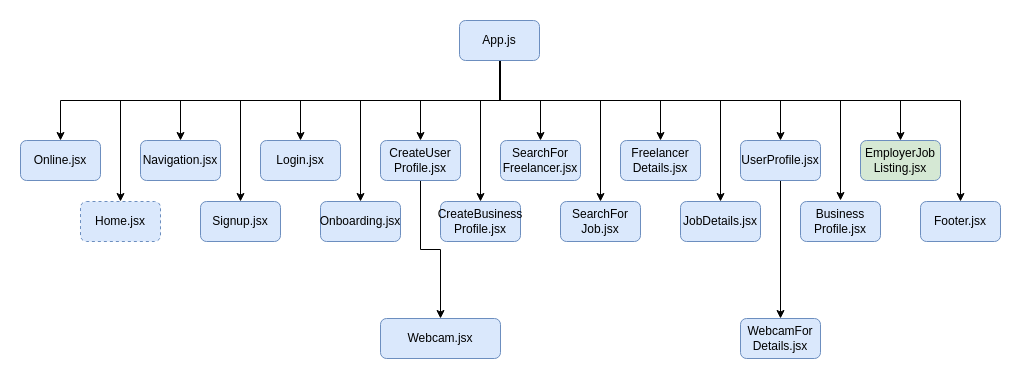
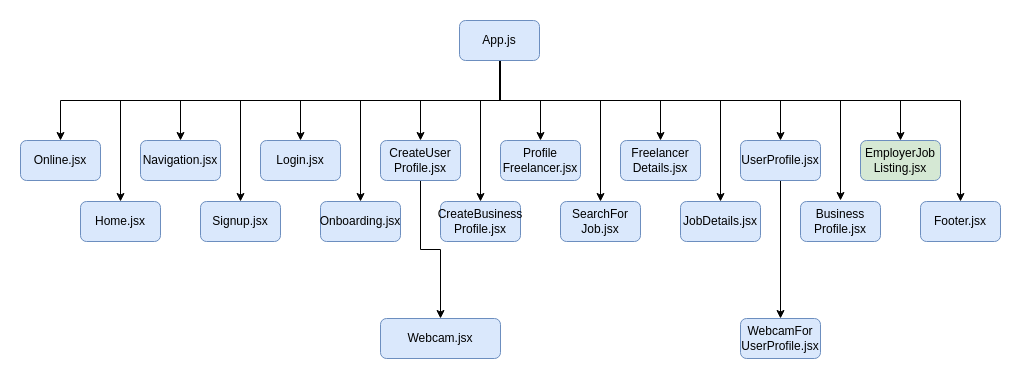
node "SearchFor Freelancer.jsx": label "SearchFor Freelancer.jsx" -> "Profile Freelancer.jsx"
node "Home.jsx": style dashed -> solid
node "WebcamFor Details.jsx": label "WebcamFor Details.jsx" -> "WebcamFor UserProfile.jsx"
